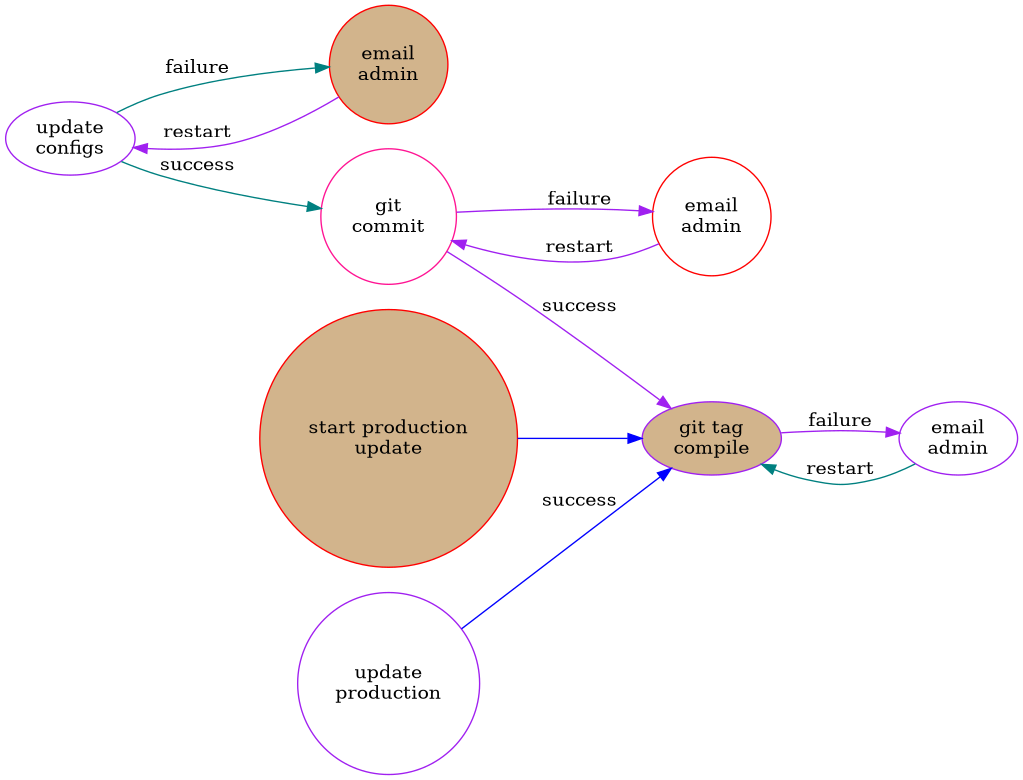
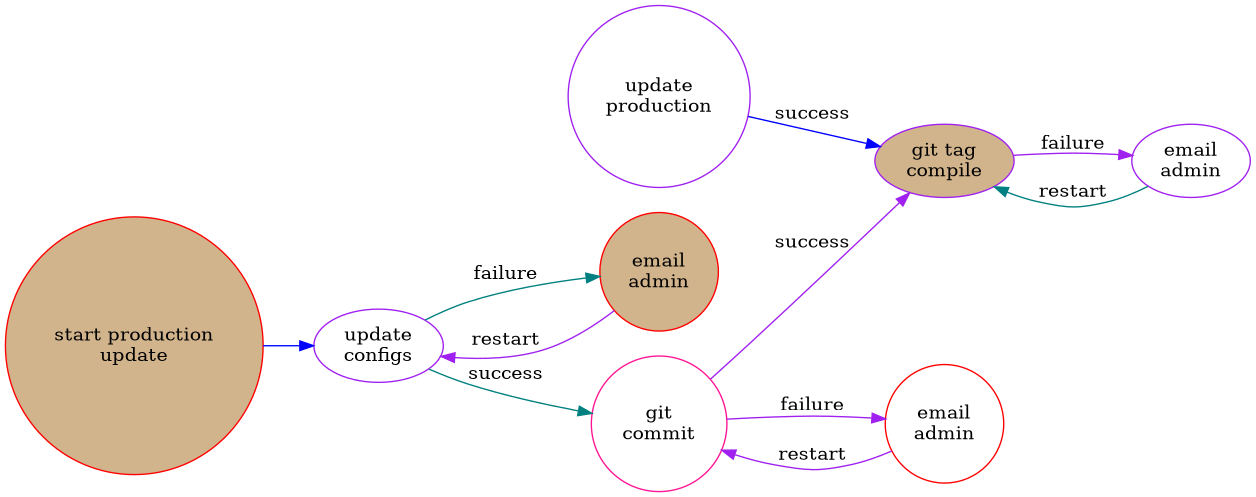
edge "start production update" -> "git tag compile": now "start production update" -> "update configs"
